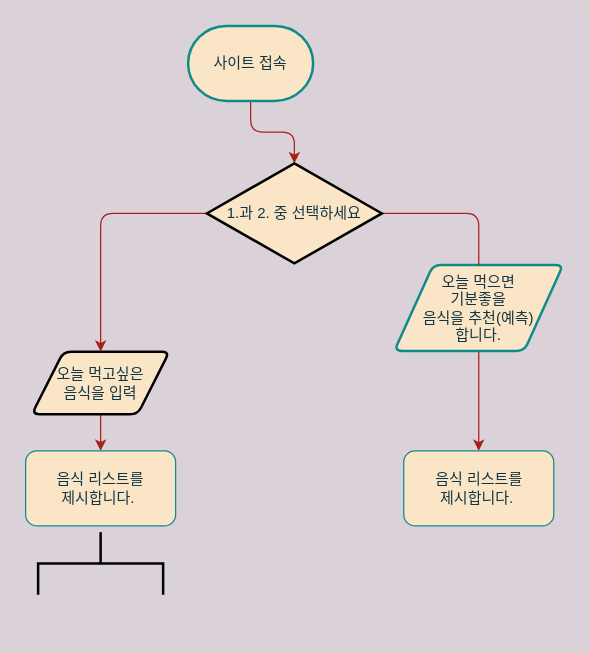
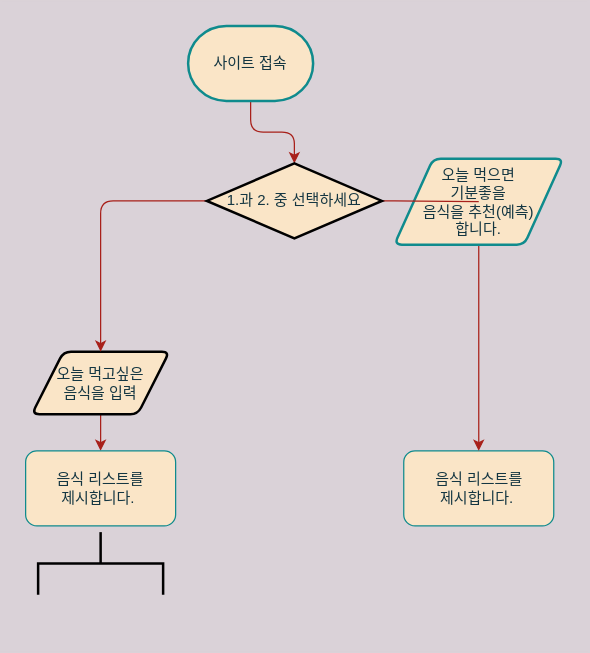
node "1.과 2. 중 선택하세요": size 175x100 -> 175x75
node "오늘 먹으면 기분좋을 음식을 추천(예측) 합니다.": moved (479, 308) -> (479, 201)
